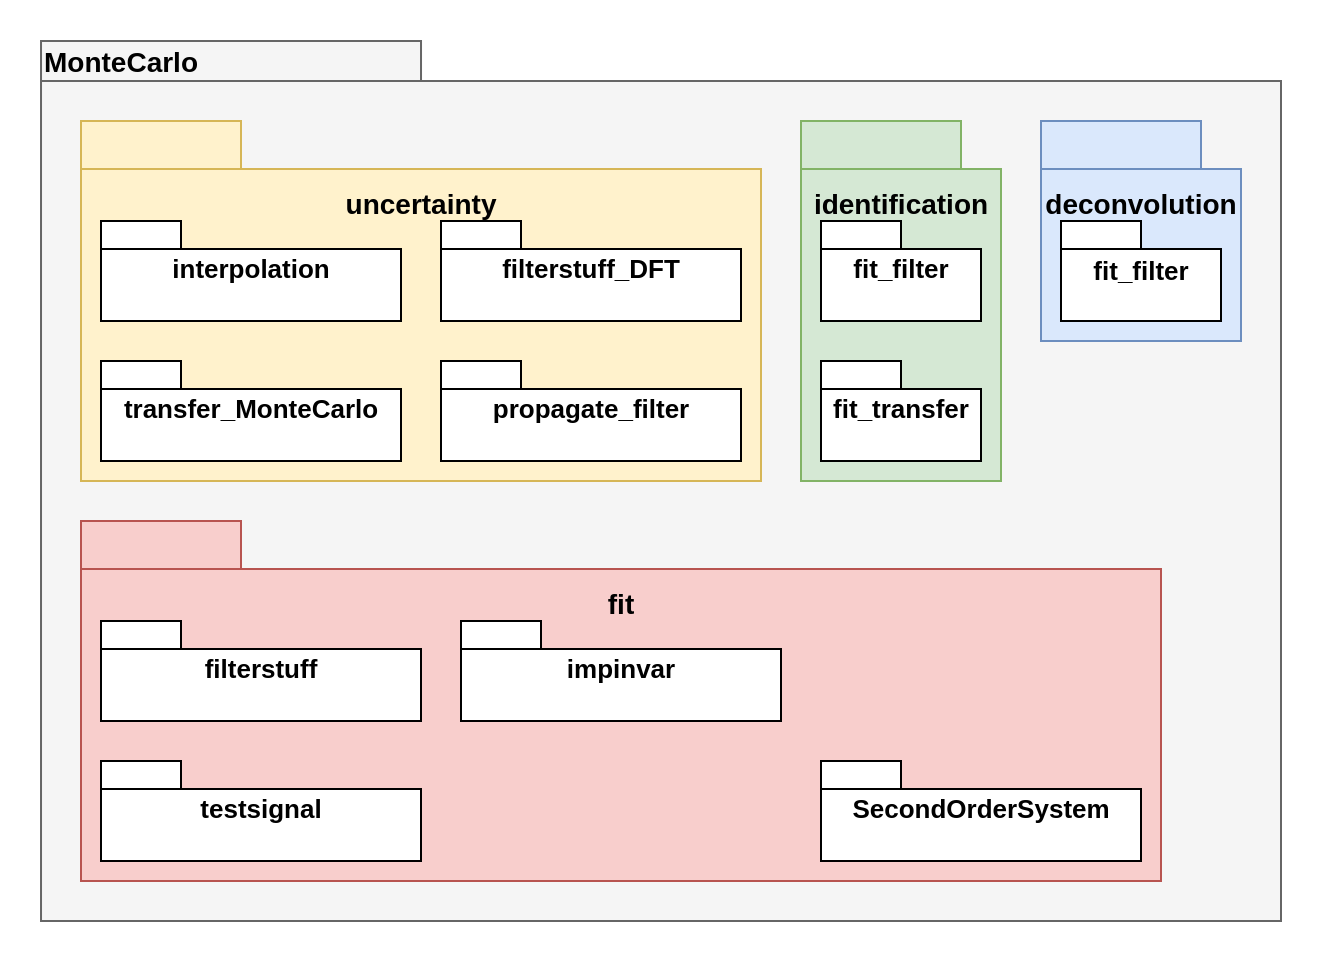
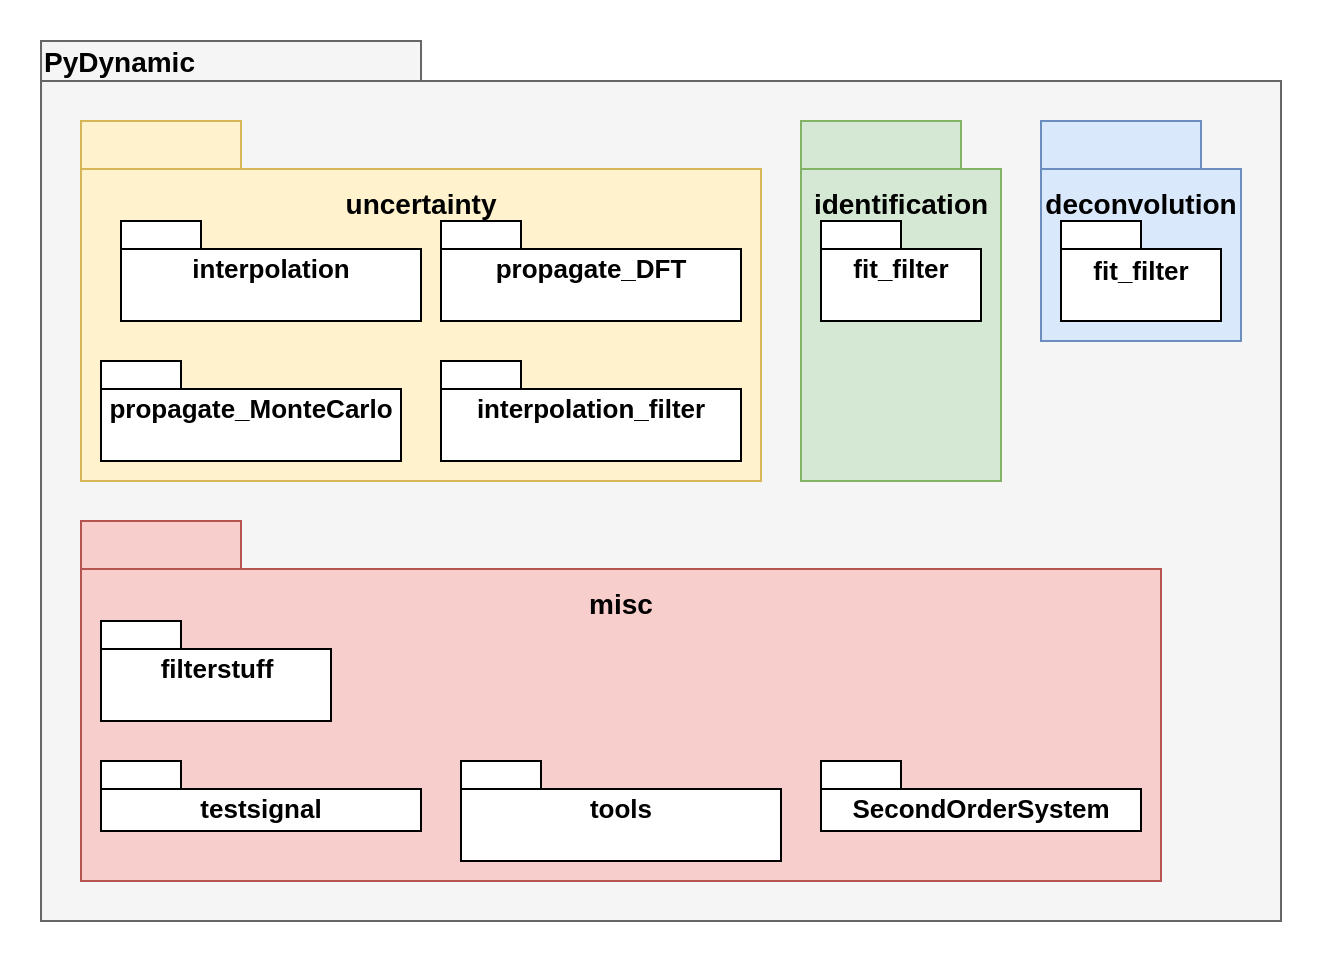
node "MonteCarlo": label "MonteCarlo" -> "PyDynamic"
node "interpolation": moved (251, 271) -> (271, 271)
node "filterstuff_DFT": label "filterstuff_DFT" -> "propagate_DFT"
node "transfer_MonteCarlo": label "transfer_MonteCarlo" -> "propagate_MonteCarlo"
node "propagate_filter": label "propagate_filter" -> "interpolation_filter"
node "fit_transfer": removed
node "fit": label "fit" -> "misc"
node "filterstuff": size 320x100 -> 230x100
node "impinvar": removed
node "testsignal": size 320x100 -> 320x70
node "tools": added
node "SecondOrderSystem": size 320x100 -> 320x70
